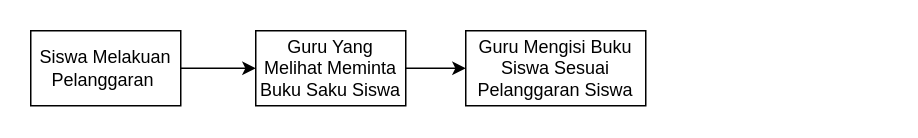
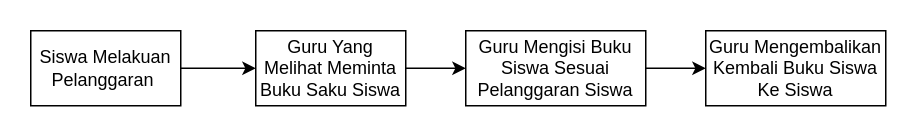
edge "Guru Mengisi Buku Siswa Sesuai Pelanggaran Siswa" -> "Guru Mengembalikan Kembali Buku Siswa Ke Siswa": added
node "Guru Mengembalikan Kembali Buku Siswa Ke Siswa": added
